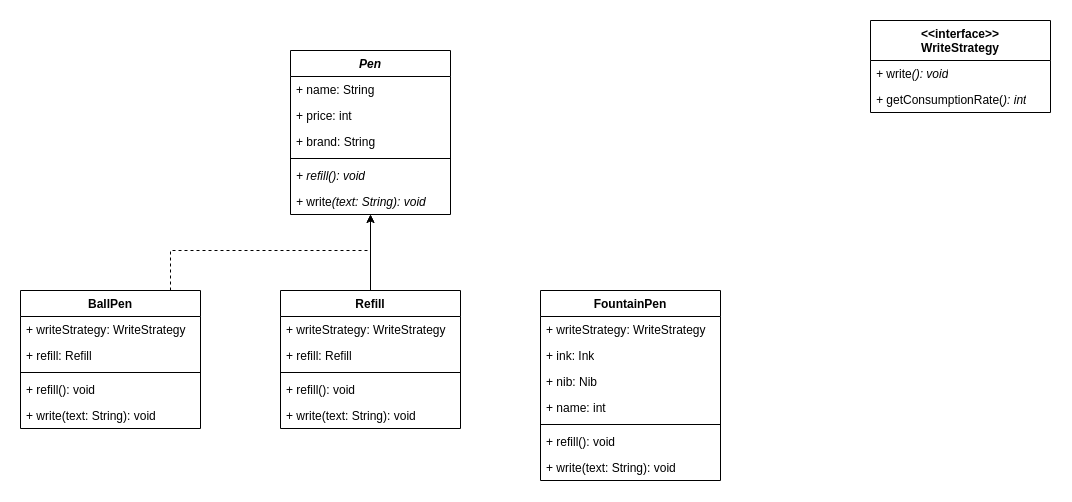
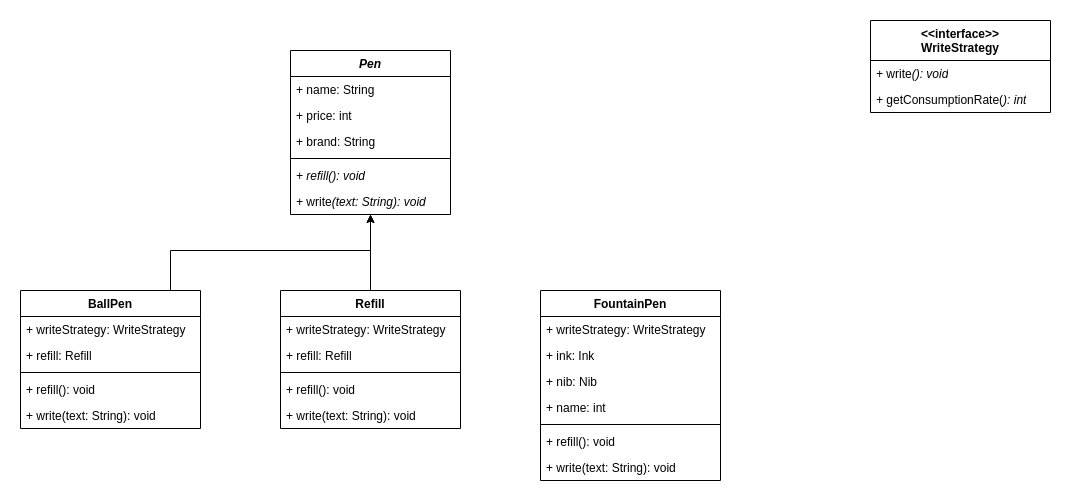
edge "BallPen" -> "Pen": style dashed -> solid
edge "Refill" -> "Pen": arrowhead open -> classic
